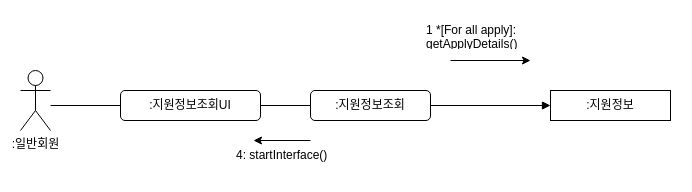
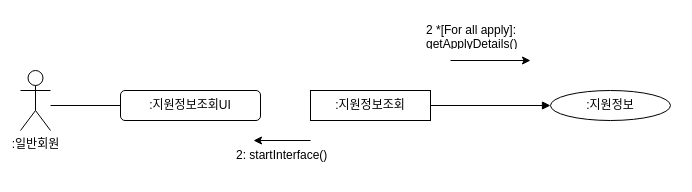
node "1 *[For all apply]: getApplyDetails()": label "1 *[For all apply]: getApplyDetails()" -> "2 *[For all apply]: getApplyDetails()"
edge ":지원정보조회UI" -- ":지원정보조회": removed
node ":지원정보조회": shape rounded rectangle -> rectangle
node ":지원정보": shape rectangle -> ellipse
node "4: startInterface()": label "4: startInterface()" -> "2: startInterface()"
